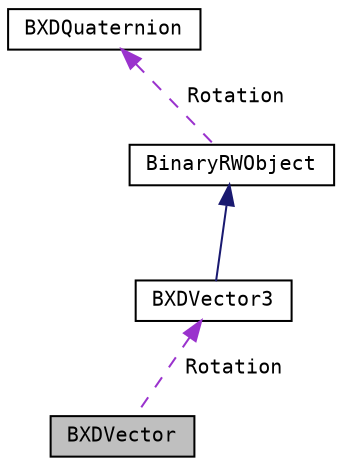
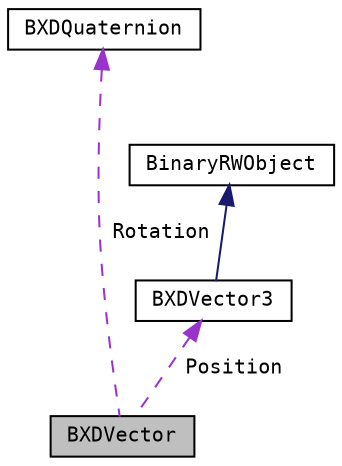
edge "BinaryRWObject" -> "BXDQuaternion": now "BXDVector" -> "BXDQuaternion"
edge "BXDVector" -> "BXDVector3": label " Rotation" -> " Position"
